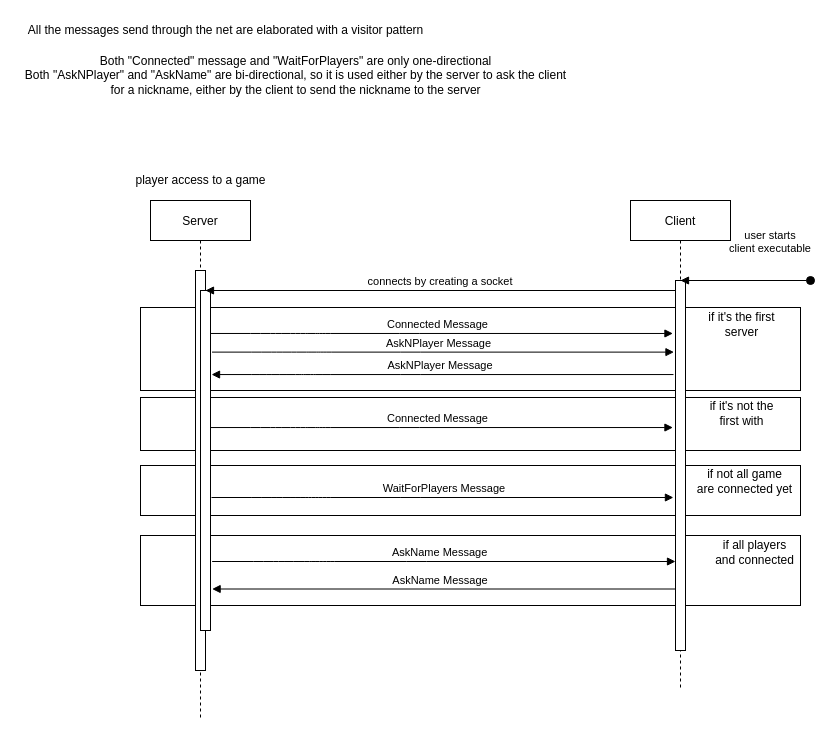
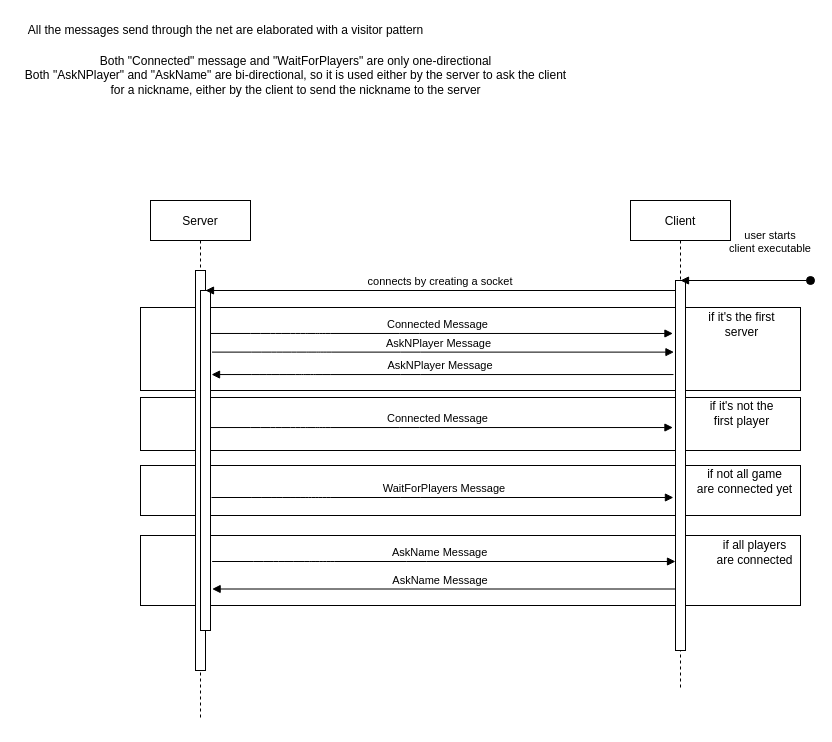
node "player access to a game": removed
node "if it's not the first with": label "if it's not the first with" -> "if it's not the first player"
node "if all players and connected": label "if all players and connected" -> "if all players are connected"
